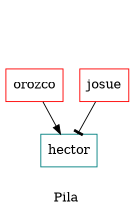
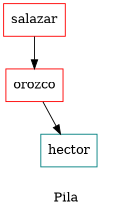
node "salazar": added
node "josue": removed
